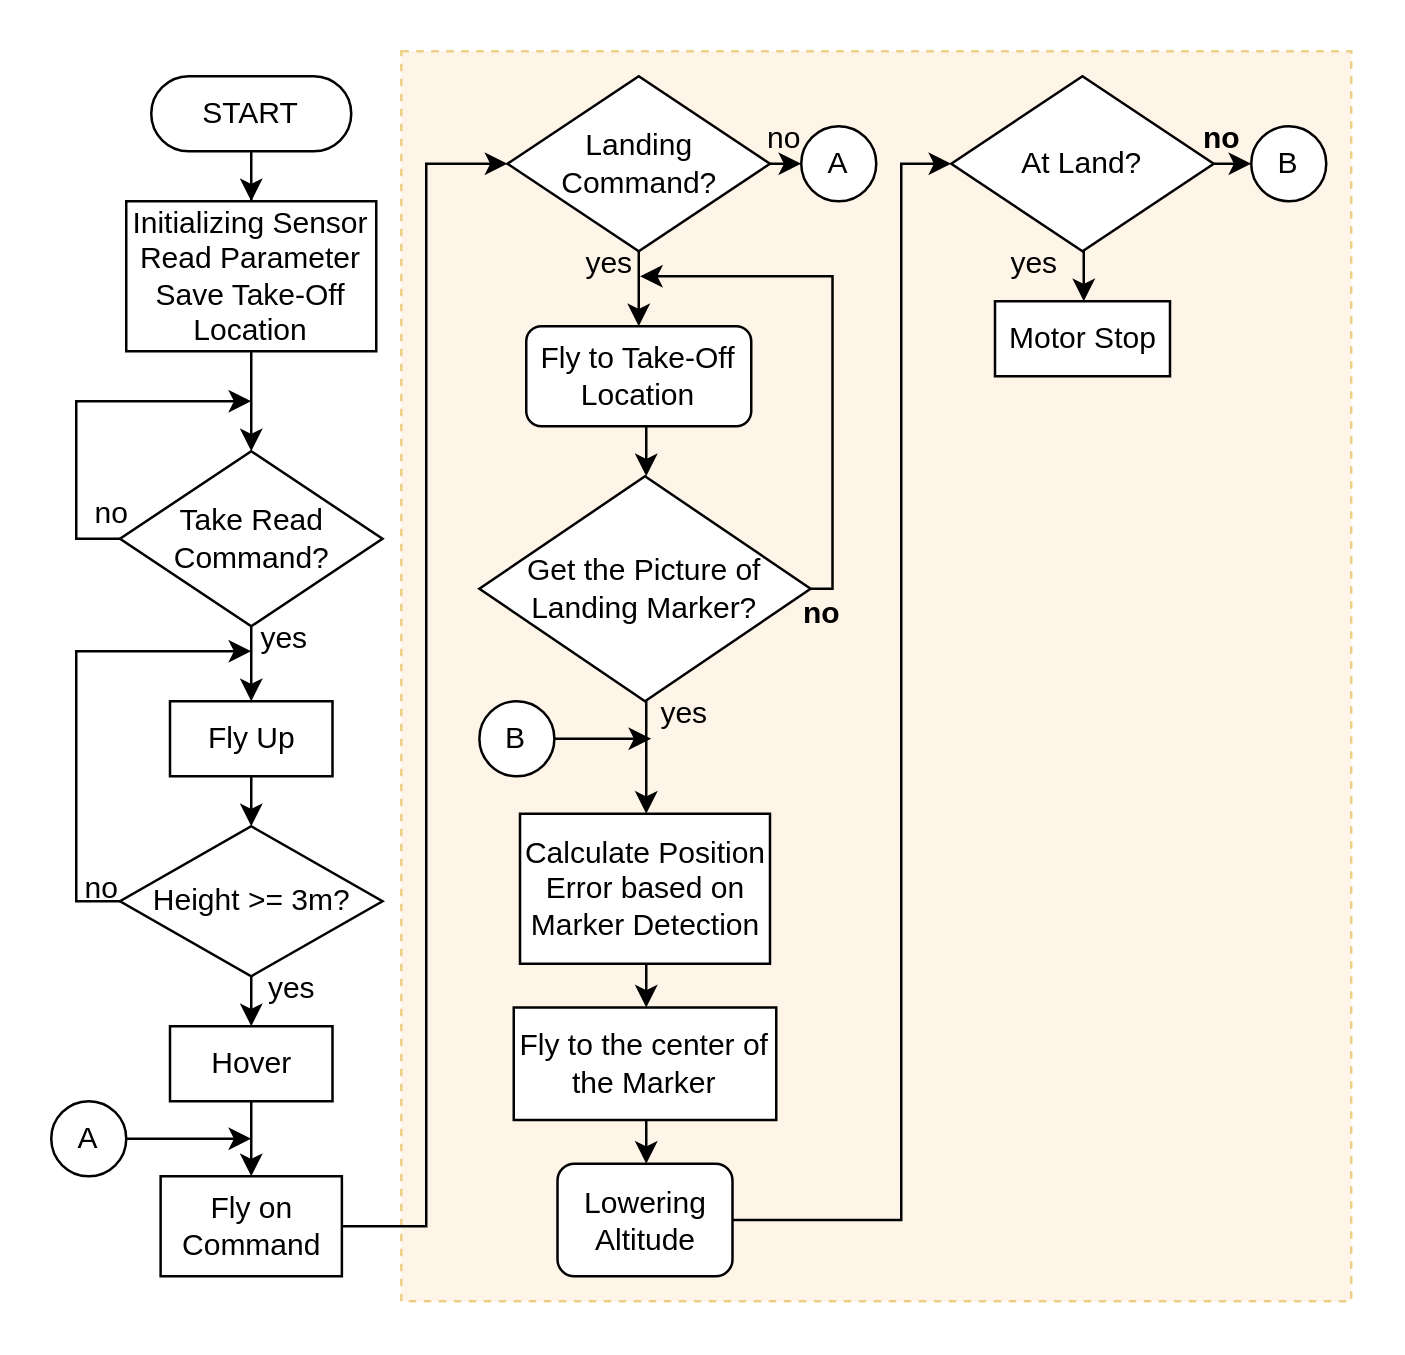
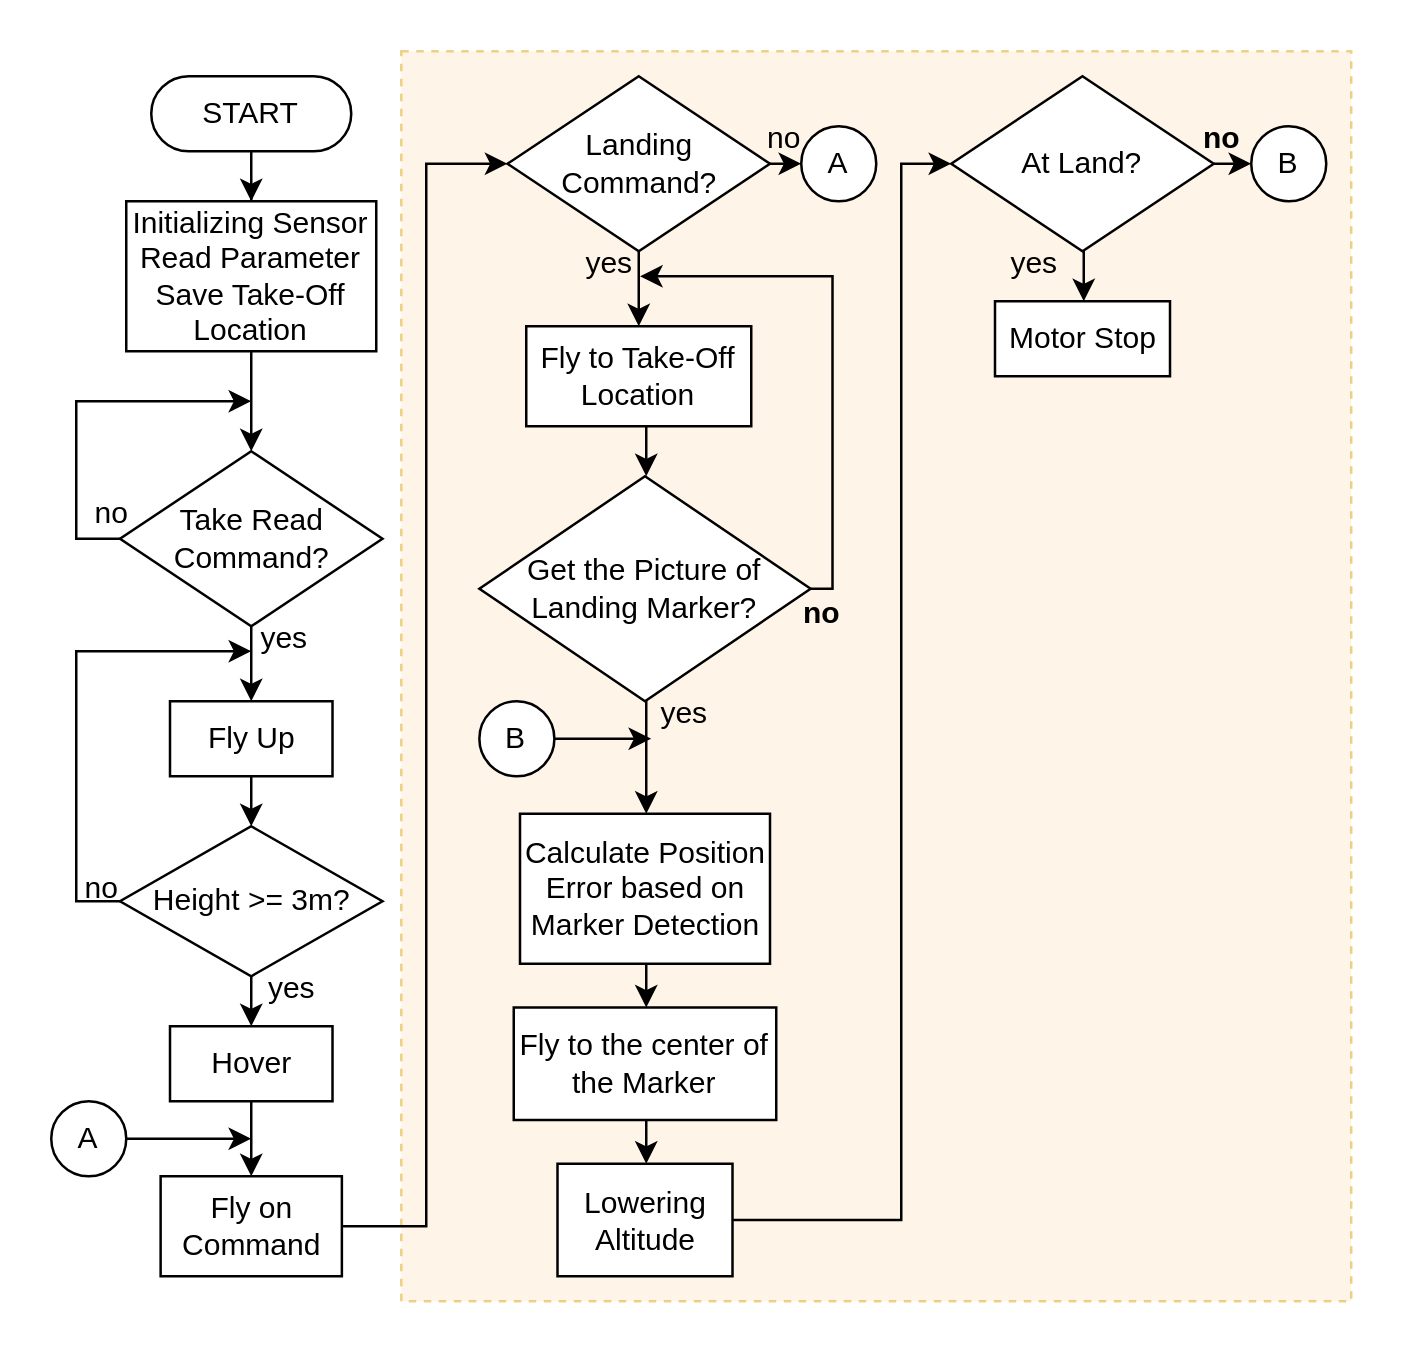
node "Fly to Take-Off Location": shape rounded rectangle -> rectangle
node "Lowering Altitude": shape rounded rectangle -> rectangle
